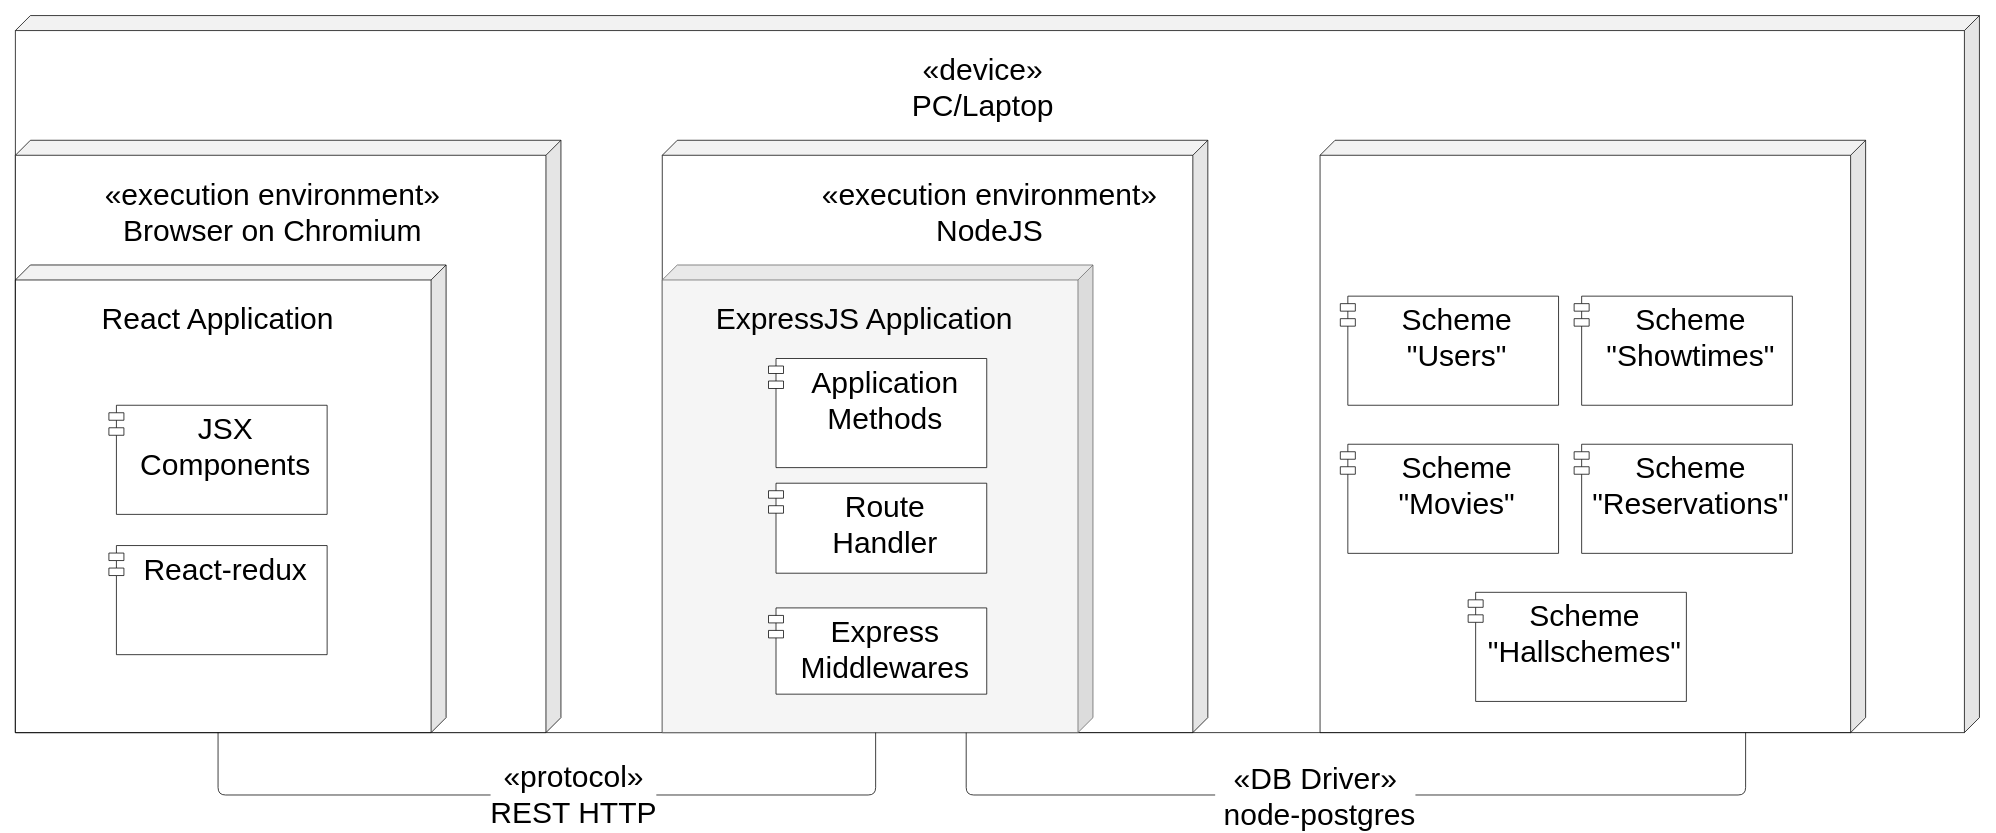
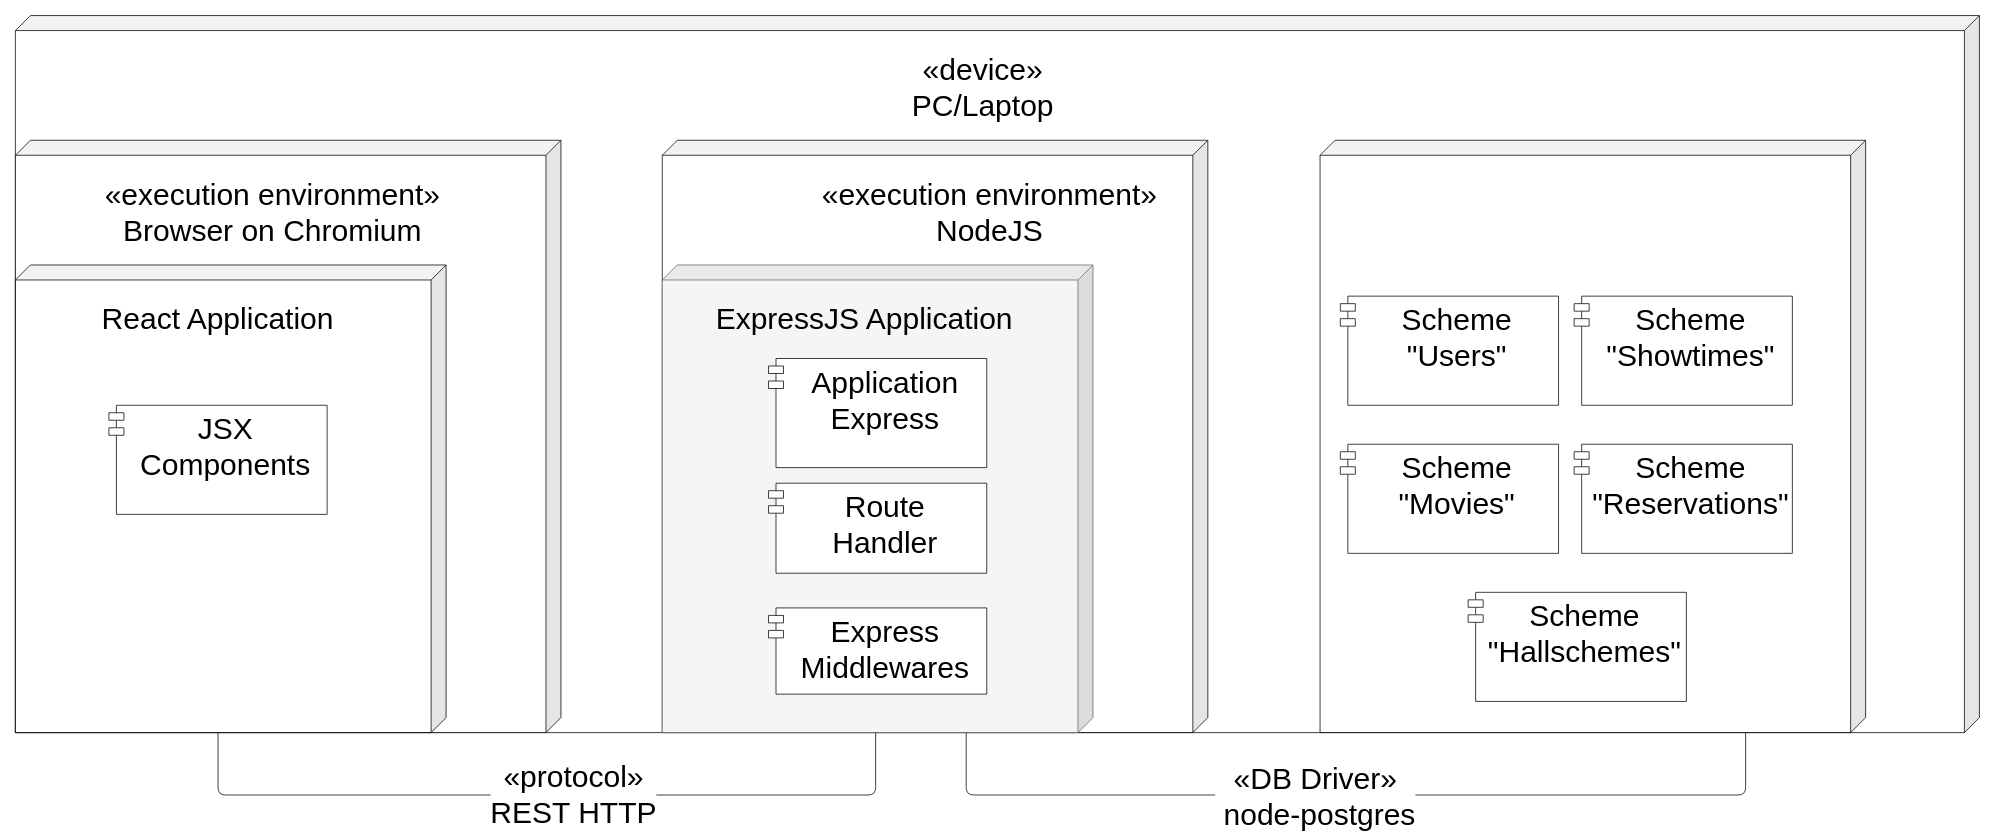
node "Application Methods": label "Application Methods" -> "Application Express"
node "React-redux": removed
